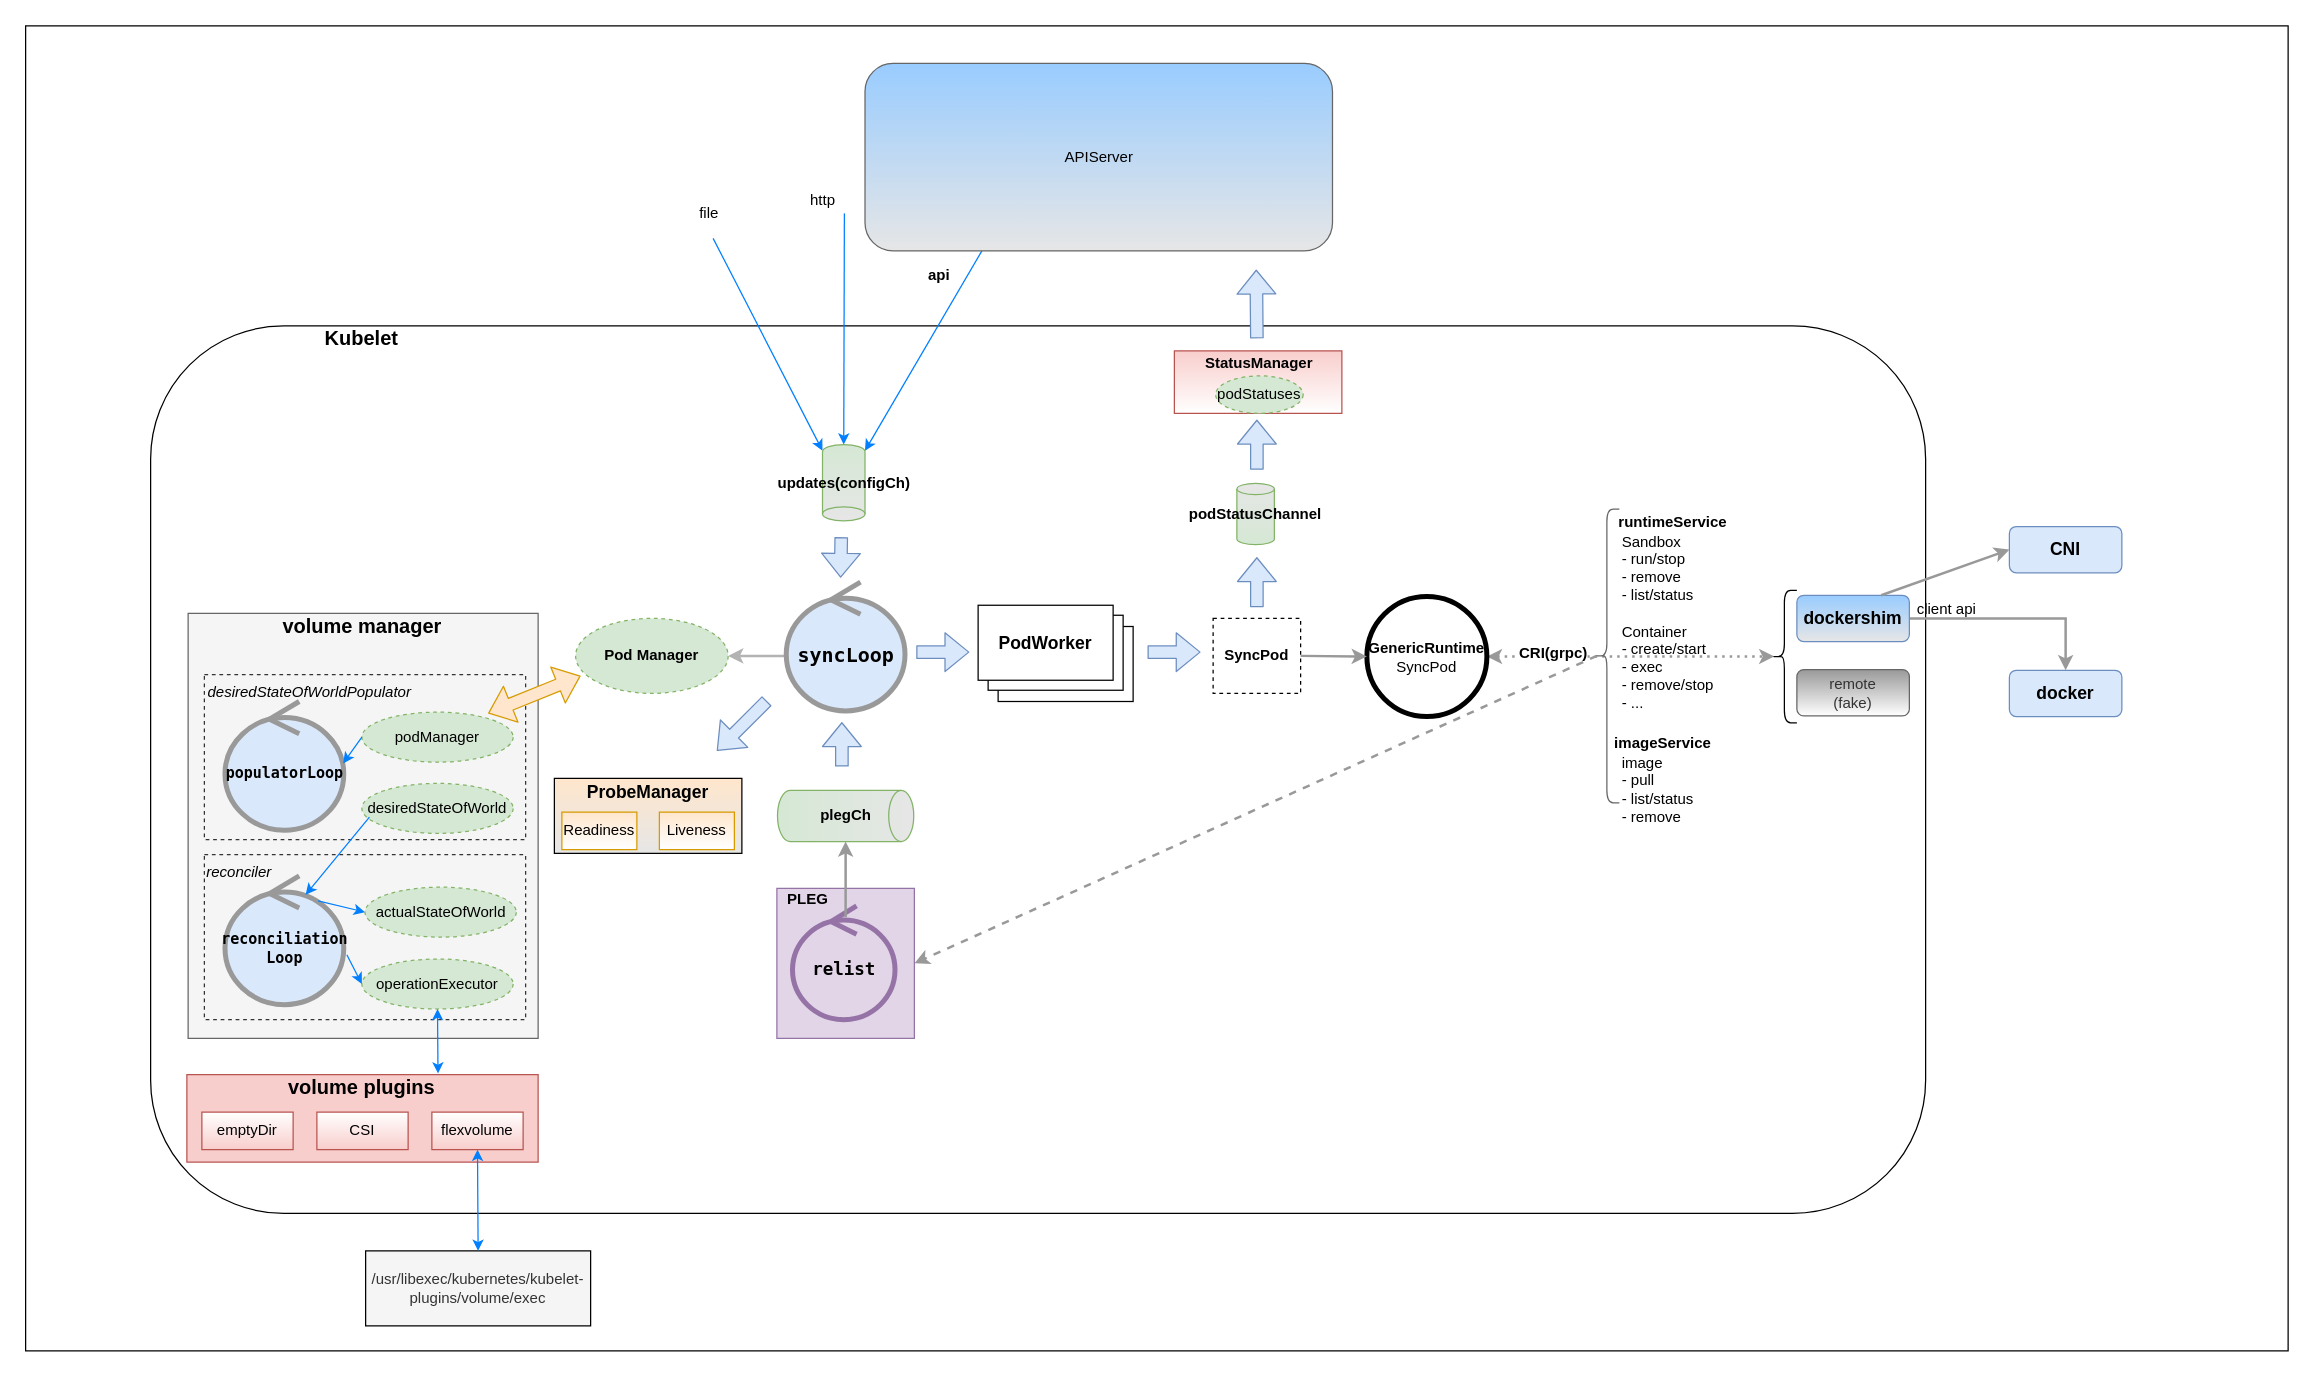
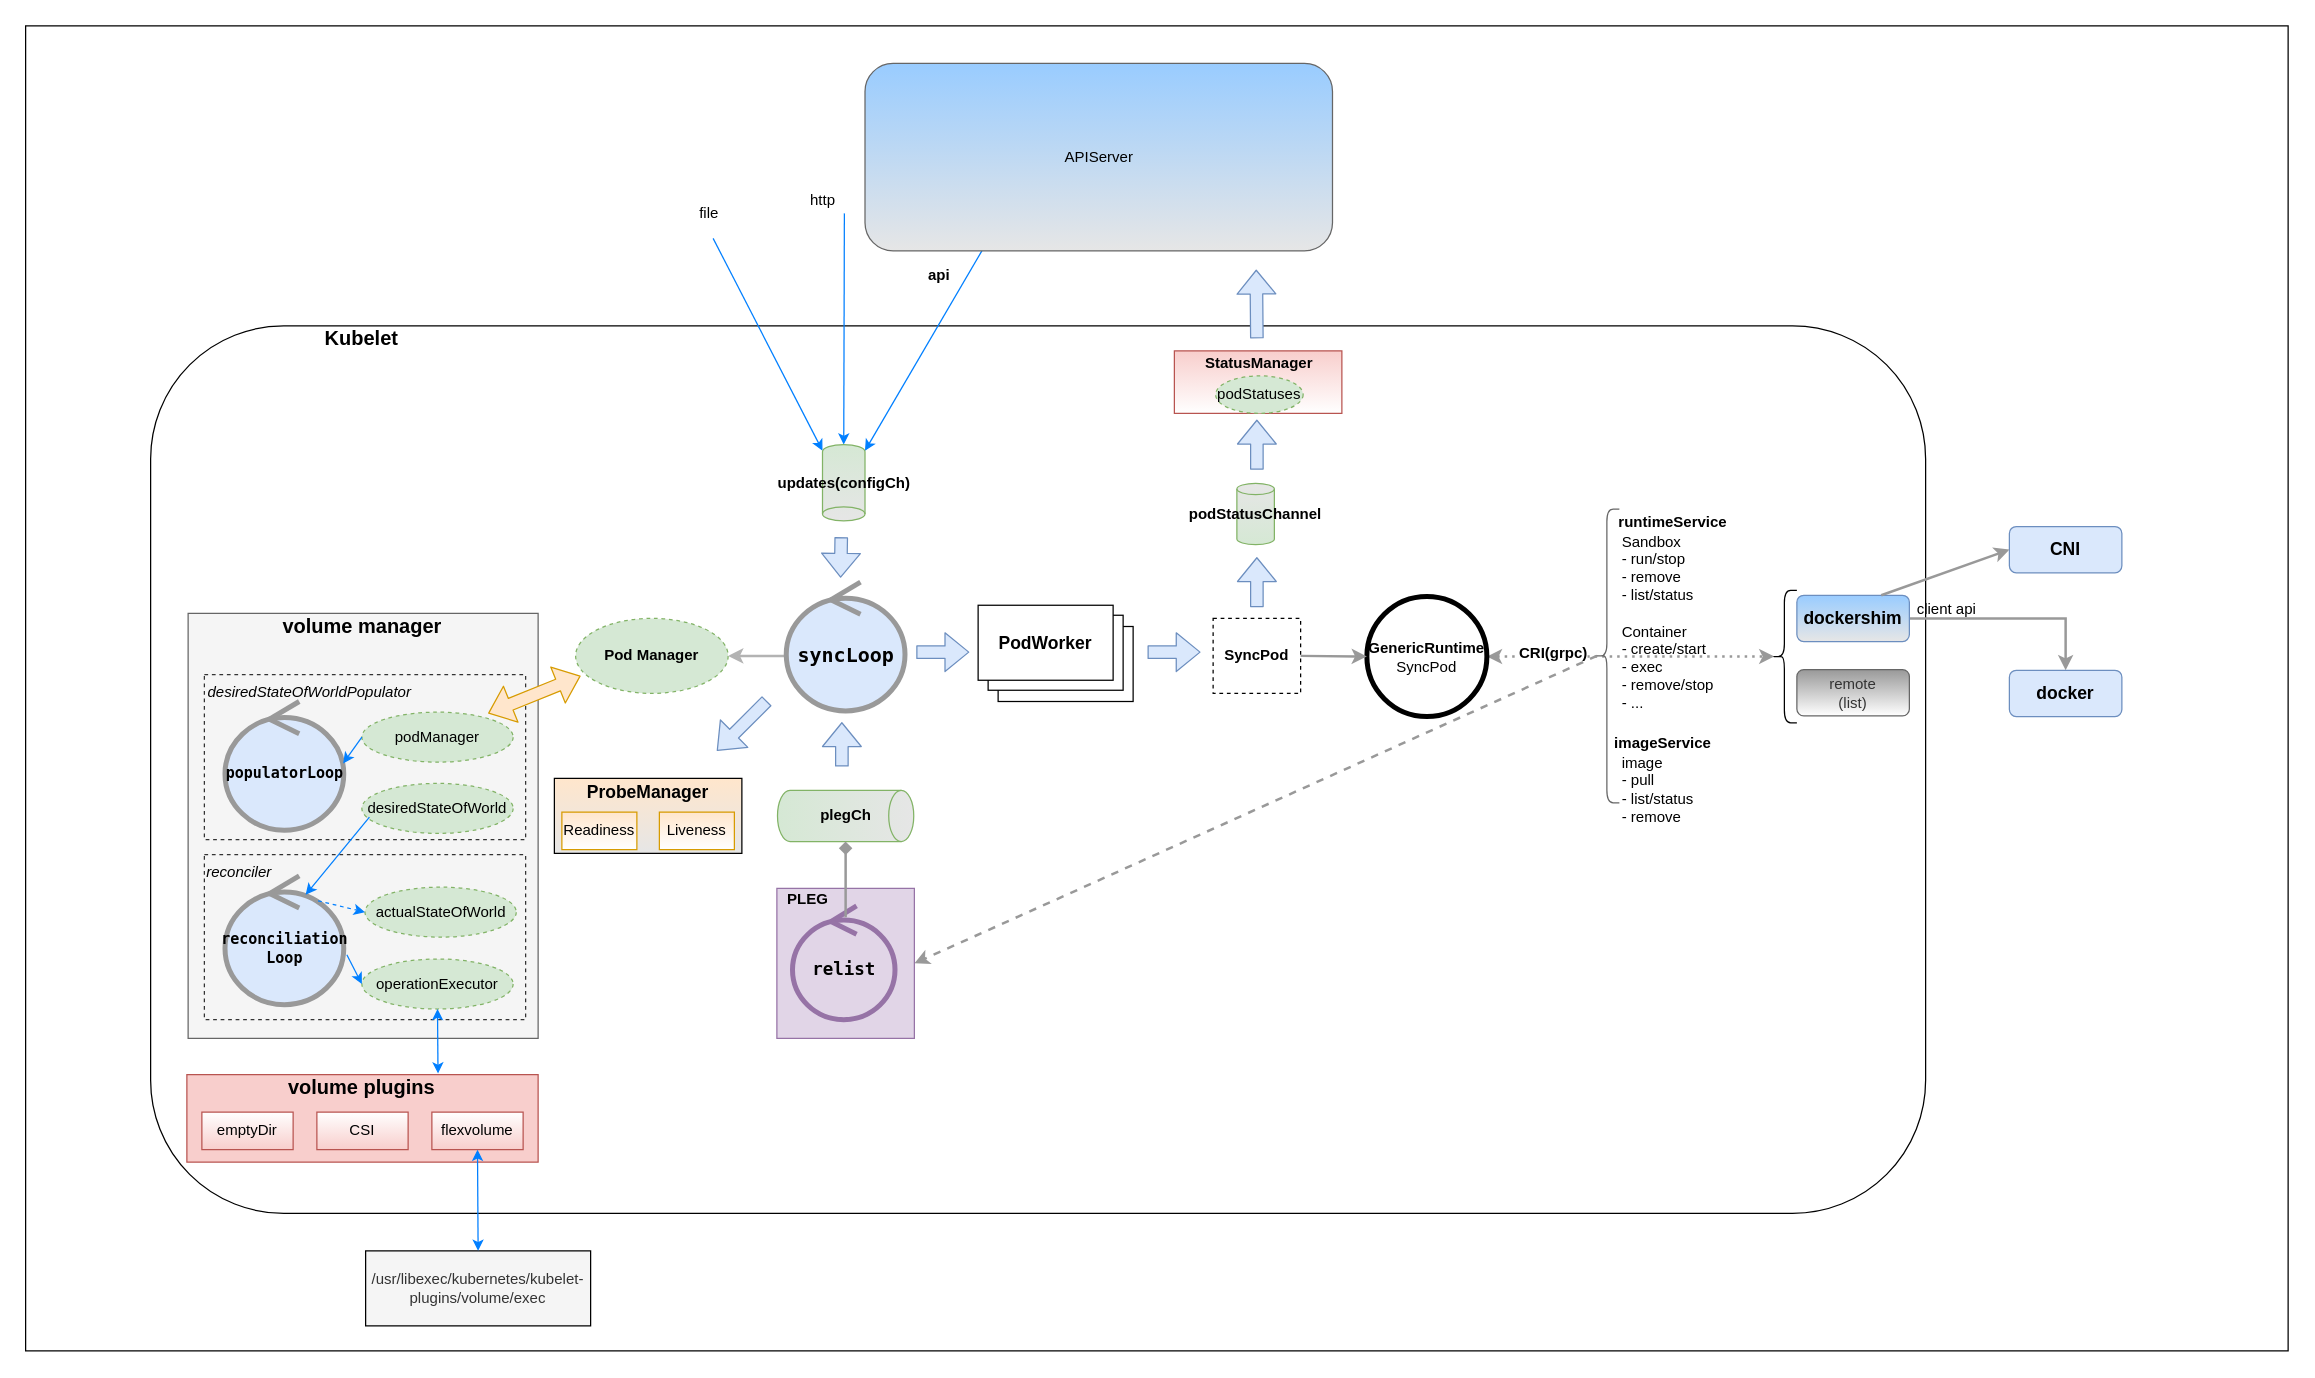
node "remote (fake)": label "remote (fake)" -> "remote (list)"
edge "relist" -> "plegCh": arrowhead classic -> diamond
edge "reconciliation Loop" -> "actualStateOfWorld": style solid -> dashed
